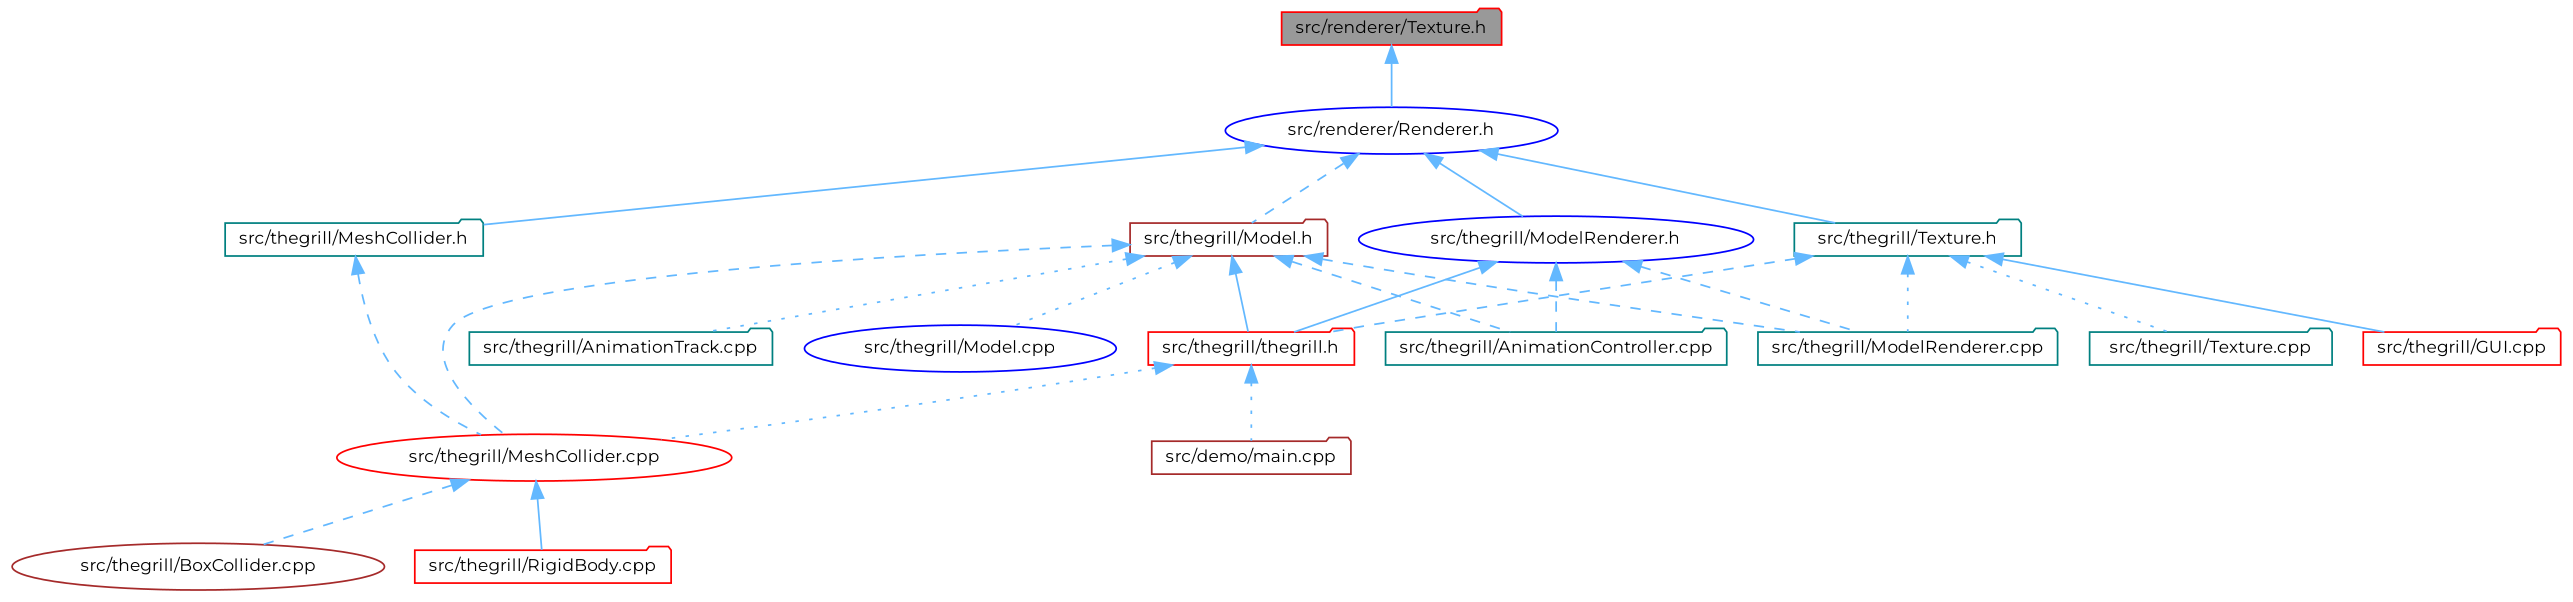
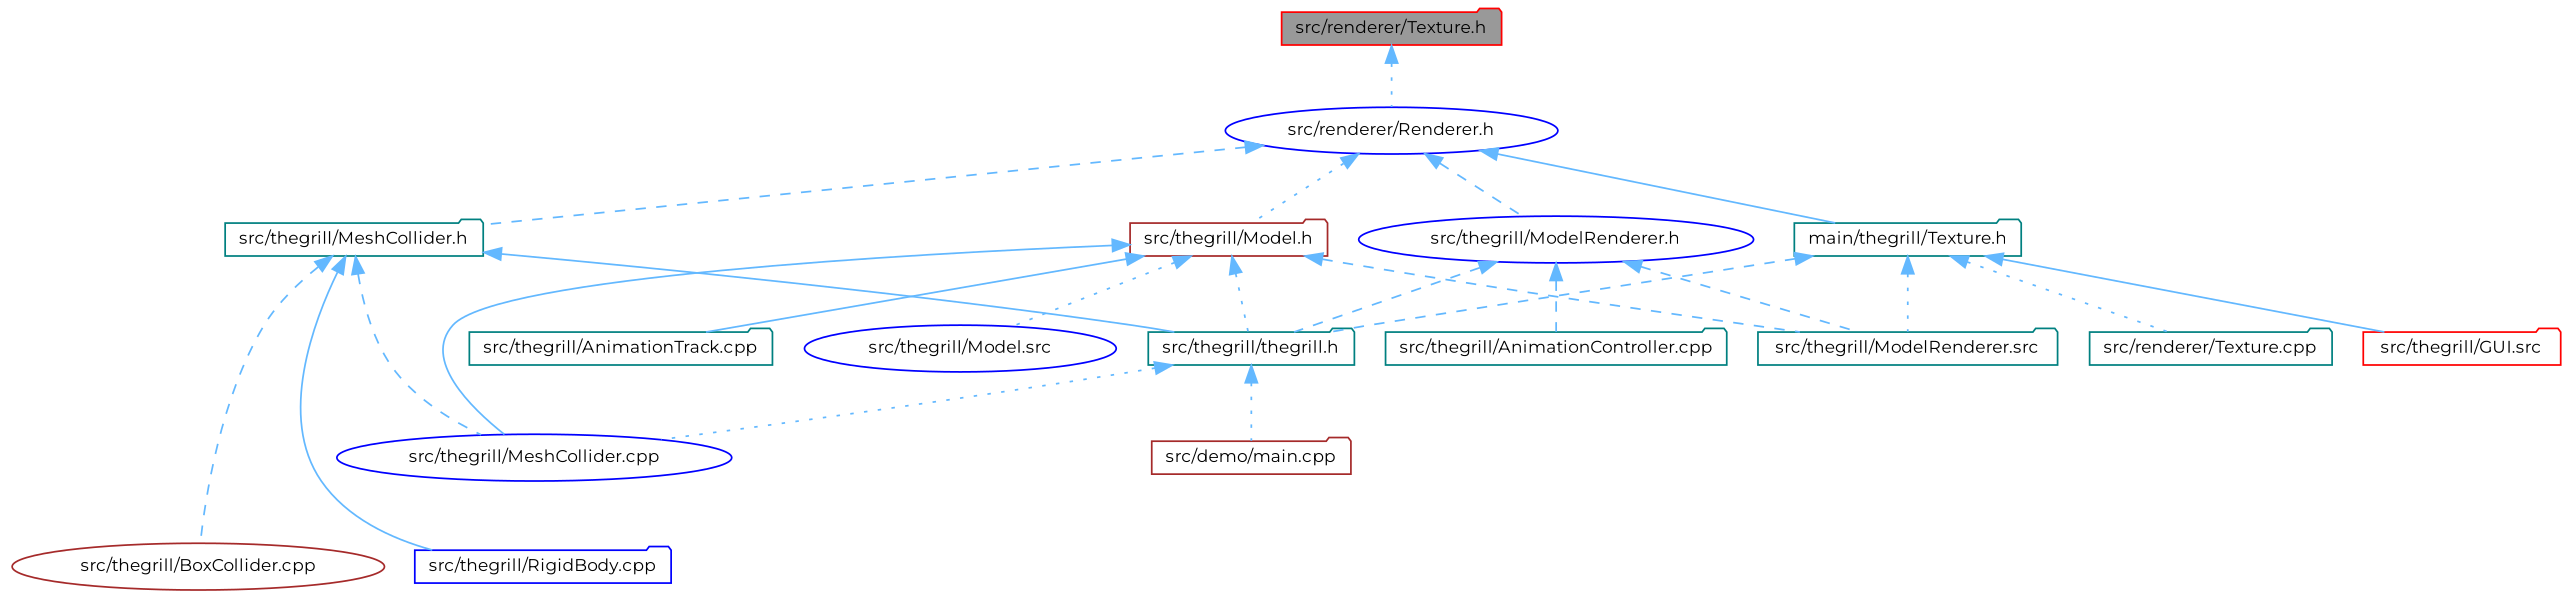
edge "src/renderer/Renderer.h" -> "src/renderer/Texture.h": style solid -> dotted
edge "src/thegrill/MeshCollider.h" -> "src/renderer/Renderer.h": style solid -> dashed
edge "src/thegrill/ModelRenderer.h" -> "src/renderer/Renderer.h": style solid -> dashed
edge "src/thegrill/Model.h" -> "src/renderer/Renderer.h": style dashed -> dotted
node "src/thegrill/Texture.h": label "src/thegrill/Texture.h" -> "main/thegrill/Texture.h"
edge "src/thegrill/MeshCollider.cpp" -> "src/thegrill/Model.h": style dashed -> solid
edge "src/thegrill/thegrill.h" -> "src/thegrill/MeshCollider.h": added
edge "src/thegrill/AnimationTrack.cpp" -> "src/thegrill/Model.h": style dotted -> solid
edge "src/thegrill/AnimationController.cpp" -> "src/thegrill/Model.h": removed
edge "src/thegrill/thegrill.h" -> "src/thegrill/Model.h": style solid -> dotted
edge "src/thegrill/thegrill.h" -> "src/thegrill/ModelRenderer.h": style solid -> dashed
node "src/thegrill/Model.cpp": label "src/thegrill/Model.cpp" -> "src/thegrill/Model.src"
node "src/thegrill/thegrill.h": color red -> teal
node "src/thegrill/ModelRenderer.cpp": label "src/thegrill/ModelRenderer.cpp" -> "src/thegrill/ModelRenderer.src"
node "src/thegrill/Texture.cpp": label "src/thegrill/Texture.cpp" -> "src/renderer/Texture.cpp"
node "src/thegrill/GUI.cpp": label "src/thegrill/GUI.cpp" -> "src/thegrill/GUI.src"
node "src/thegrill/MeshCollider.cpp": color red -> blue
edge "src/thegrill/BoxCollider.cpp" -> "src/thegrill/MeshCollider.cpp": now "src/thegrill/BoxCollider.cpp" -> "src/thegrill/MeshCollider.h"
edge "src/thegrill/RigidBody.cpp" -> "src/thegrill/MeshCollider.cpp": now "src/thegrill/RigidBody.cpp" -> "src/thegrill/MeshCollider.h"
node "src/thegrill/RigidBody.cpp": color red -> blue
